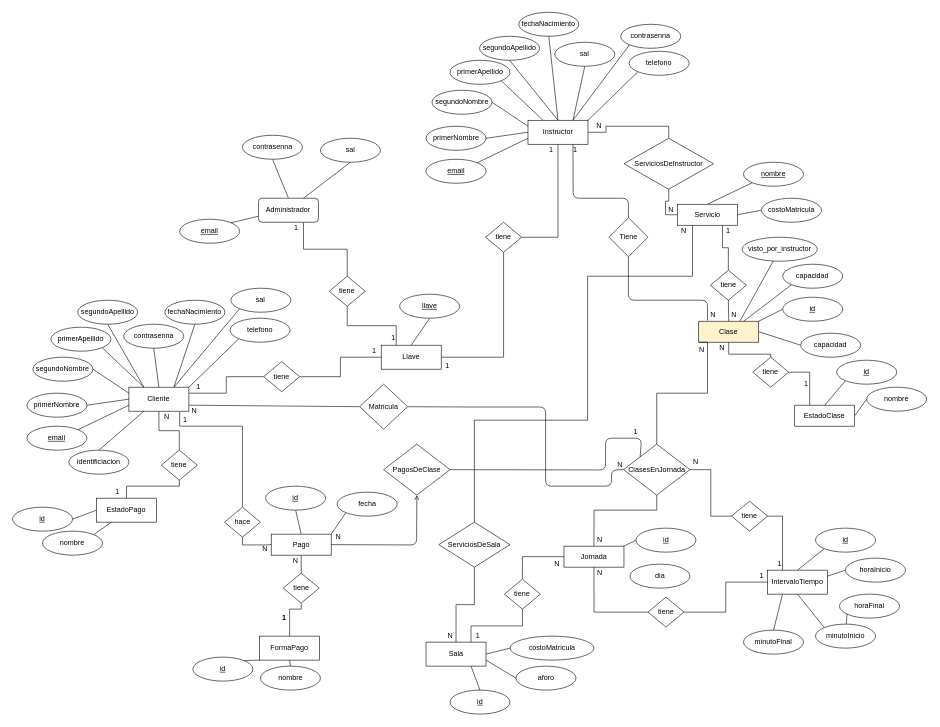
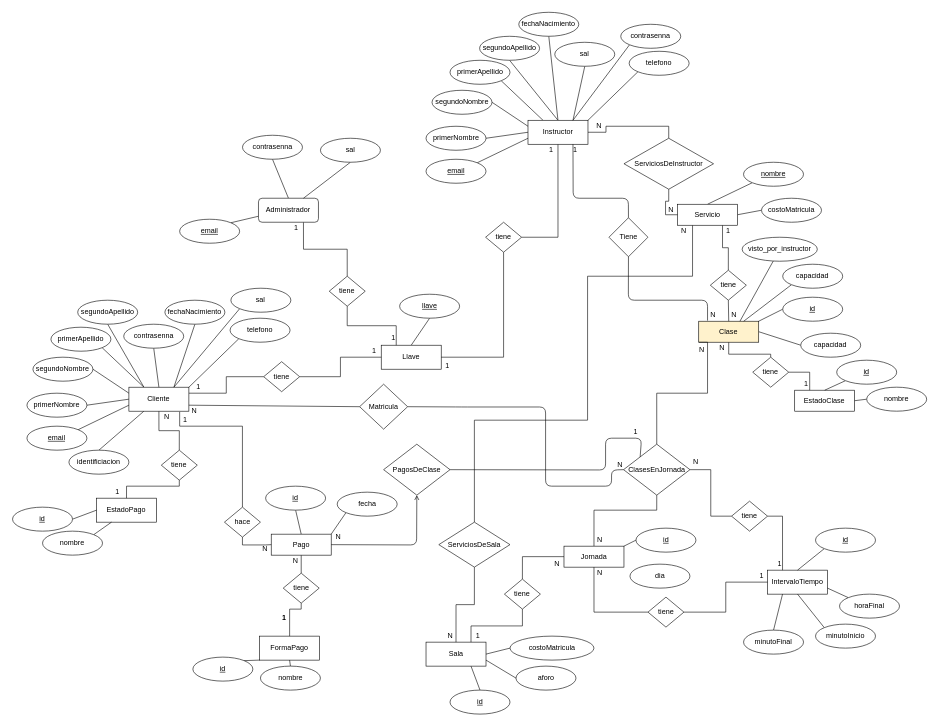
node "EstadoClase": moved (825, 416) -> (825, 401)
node "horaInicio": removed
edge "horaInicio" -- "IntervaloTiempo": removed
edge "horaFinal" -- "minutoInicio": now "horaFinal" -- "IntervaloTiempo"
